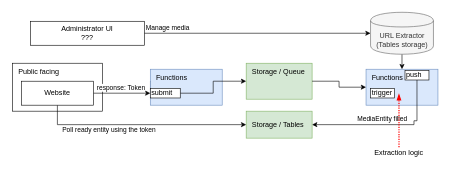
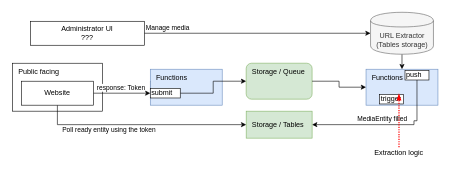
node "Storage / Queue": shape rectangle -> rounded rectangle
node "trigger": moved (383, 93) -> (392, 99)
